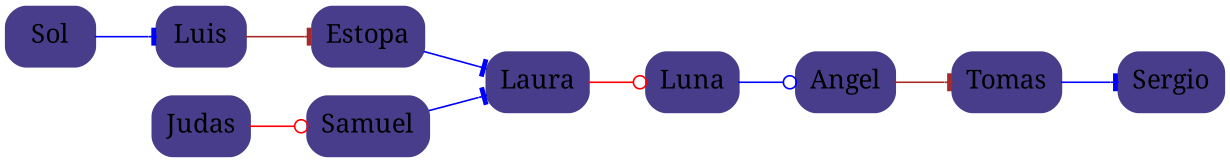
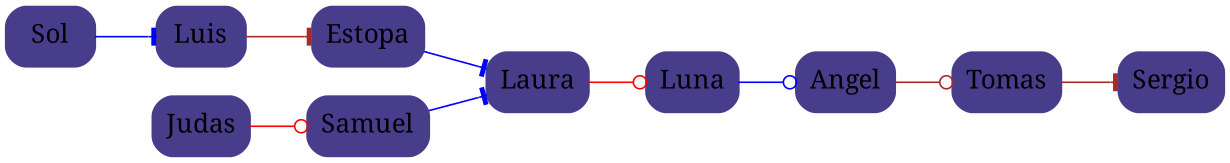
edge "Angel" -> "Tomas": arrowhead tee -> odot
edge "Tomas" -> "Sergio": color blue -> brown
